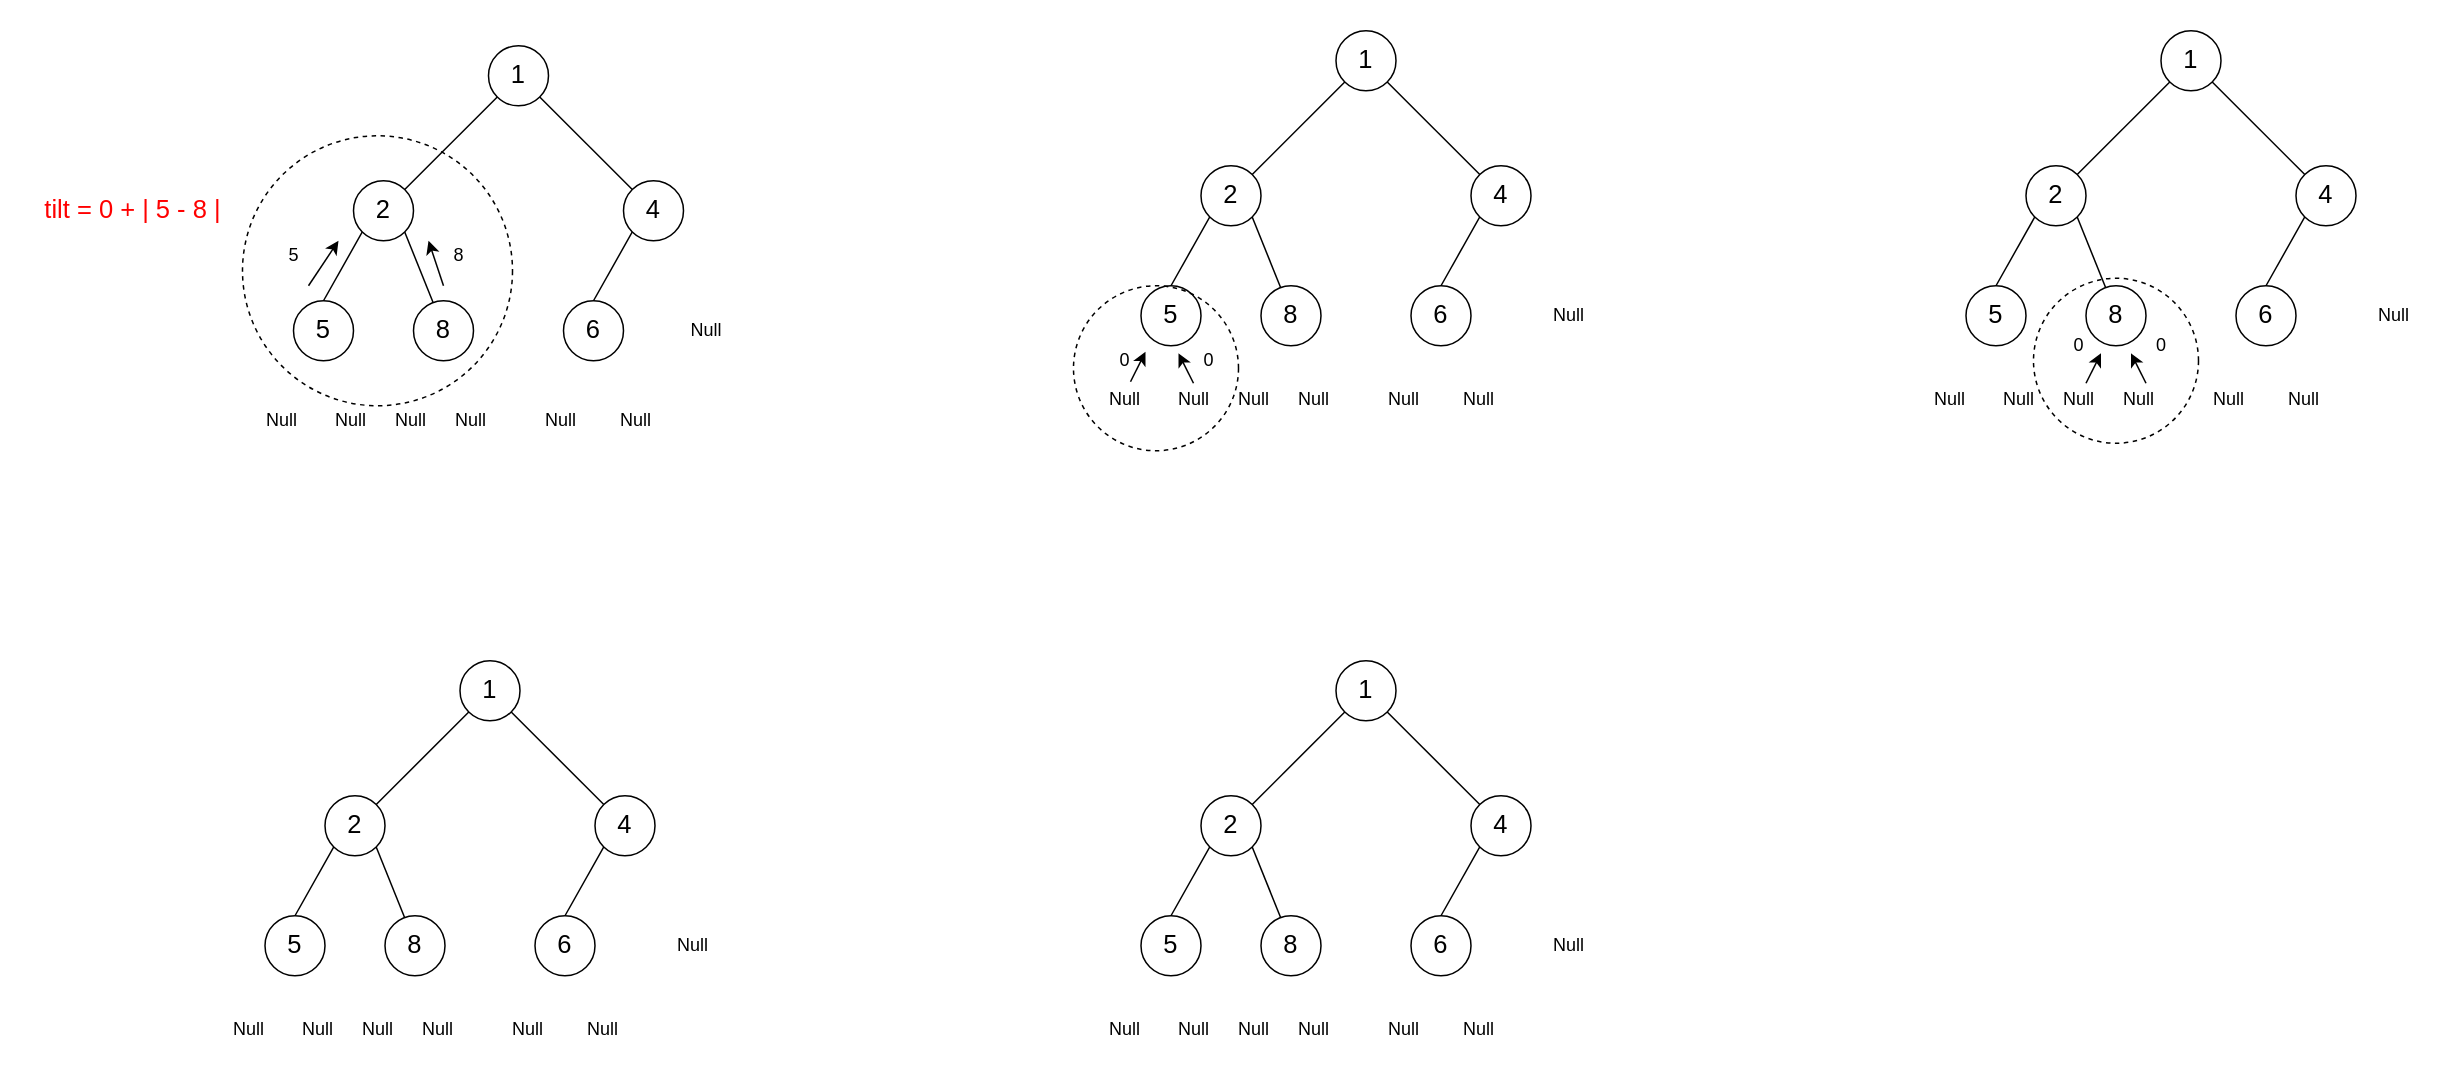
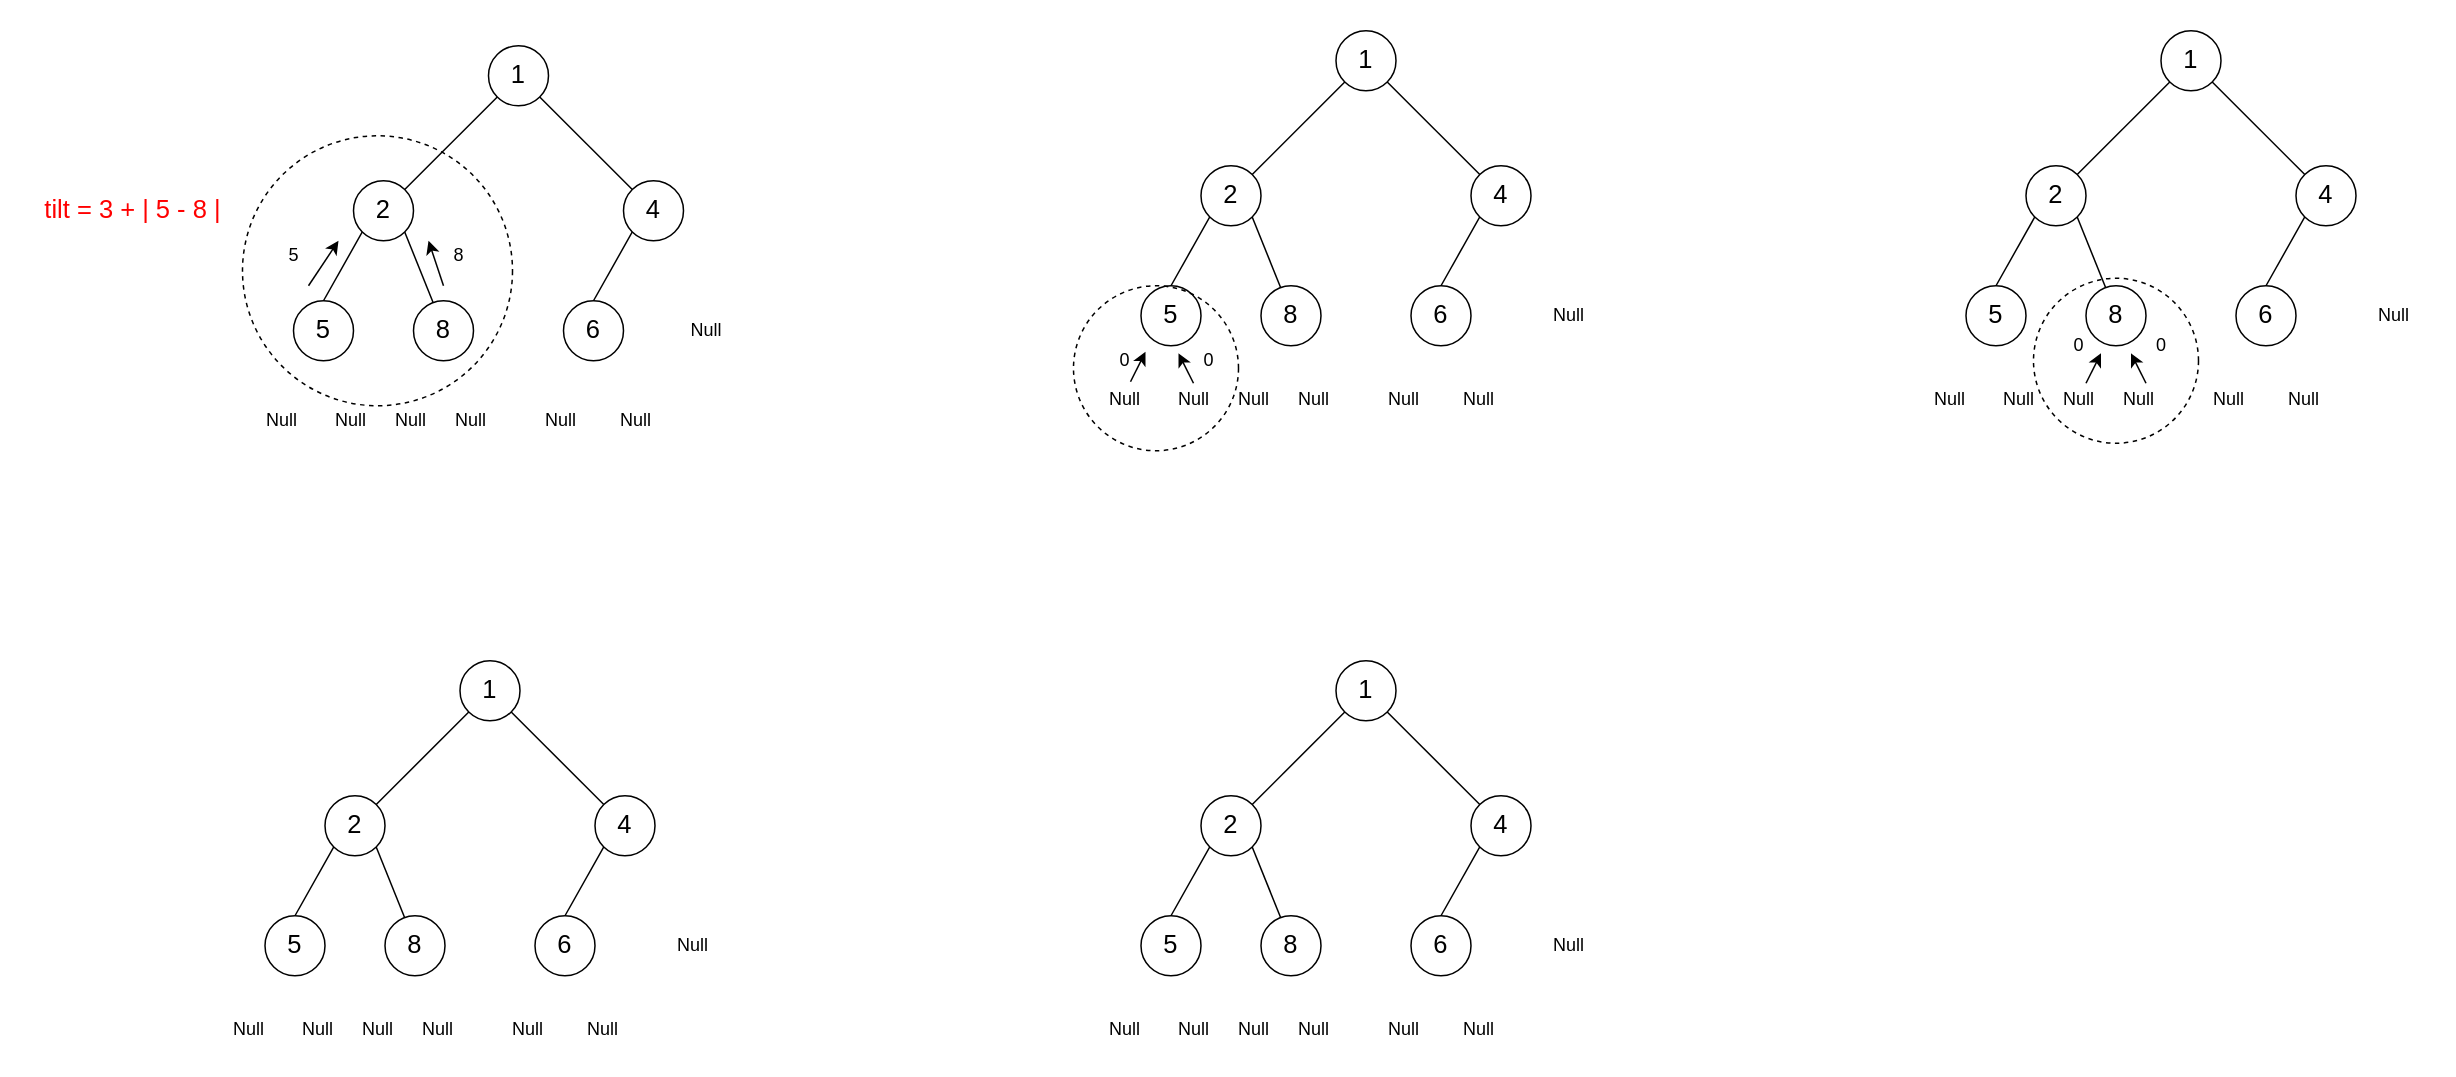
node "tilt = 0 + | 5 - 8 |": label "tilt = 0 + | 5 - 8 |" -> "tilt = 3 + | 5 - 8 |"
